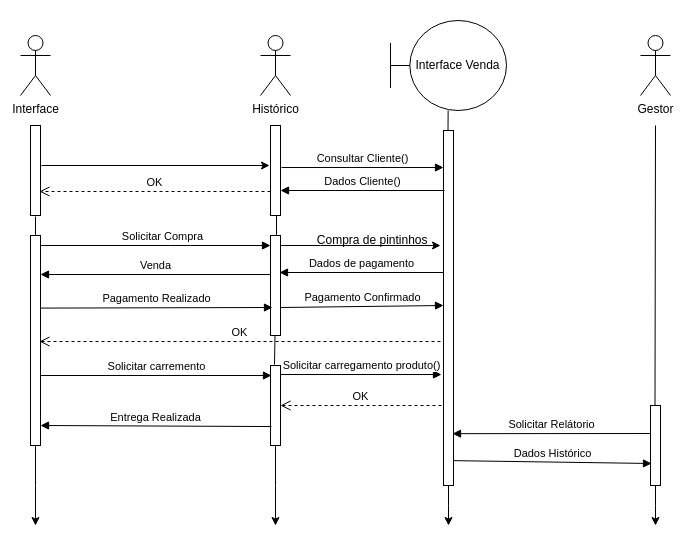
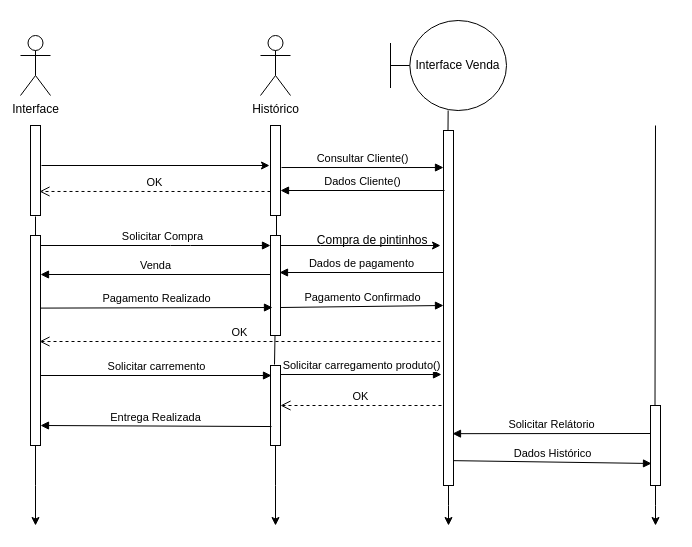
node "Gestor": removed
